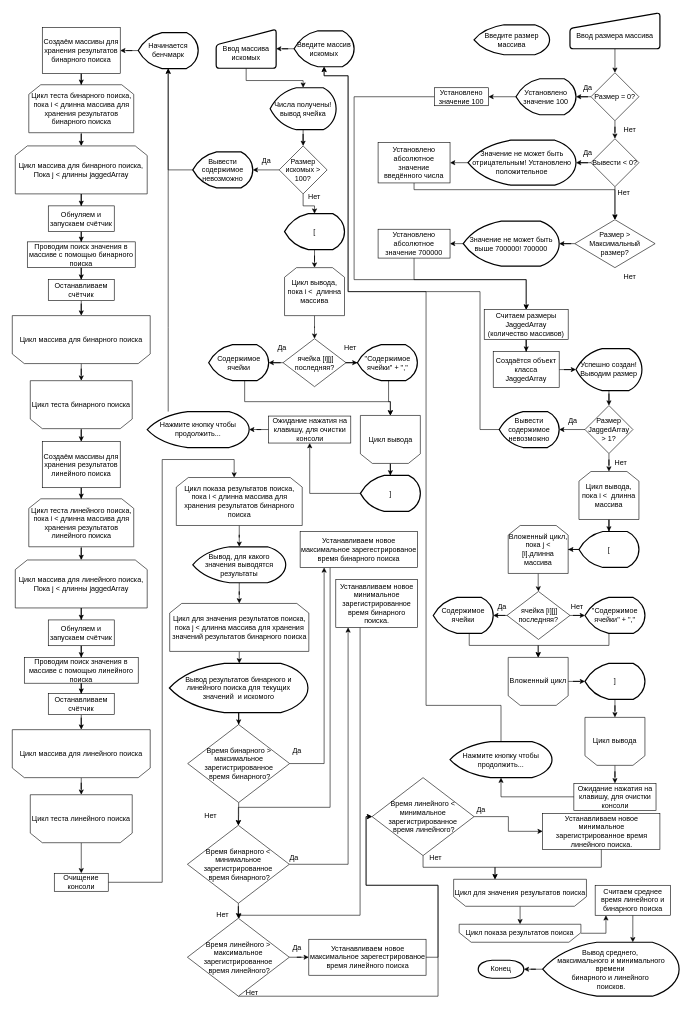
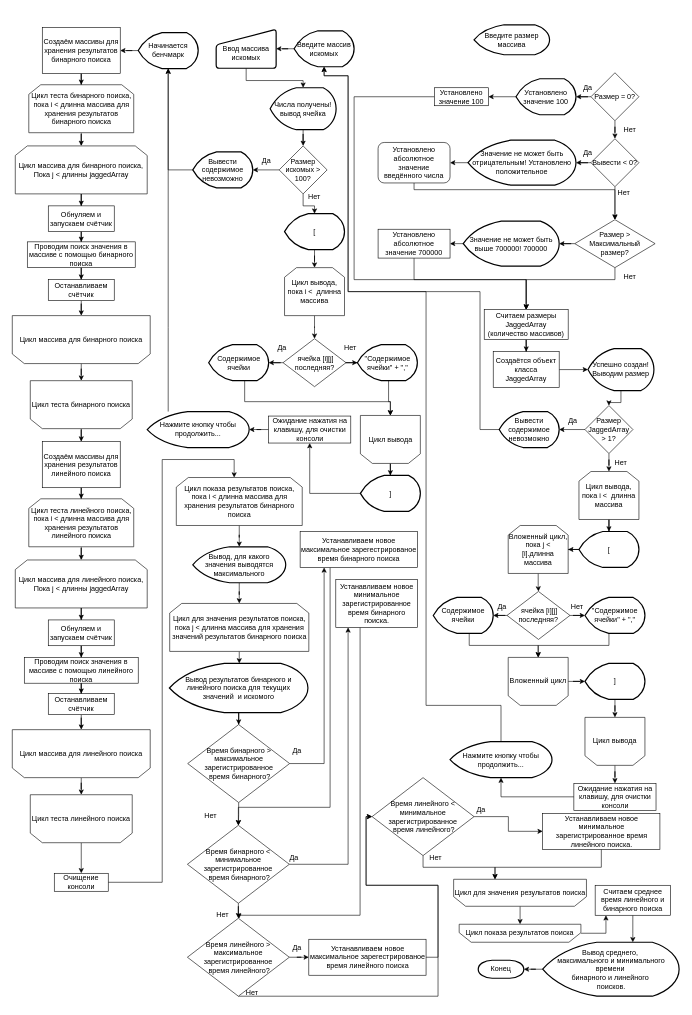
node "Ввод размера массива": removed
edge "Ввод размера массива" -> "Размер = 0?": removed
node "Установлено абсолютное значение введённого числа": shape rectangle -> rounded rectangle
edge "Размер > Максимальный размер?" -> "Считаем размеры JaggedArray (количество массивов)": added
node "Успешно создан! Выводим размер": moved (609, 369) -> (621, 369)
node "Вывод, для какого значения выводятся результаты": label "Вывод, для какого значения выводятся результаты" -> "Вывод, для какого значения выводятся максимального"
